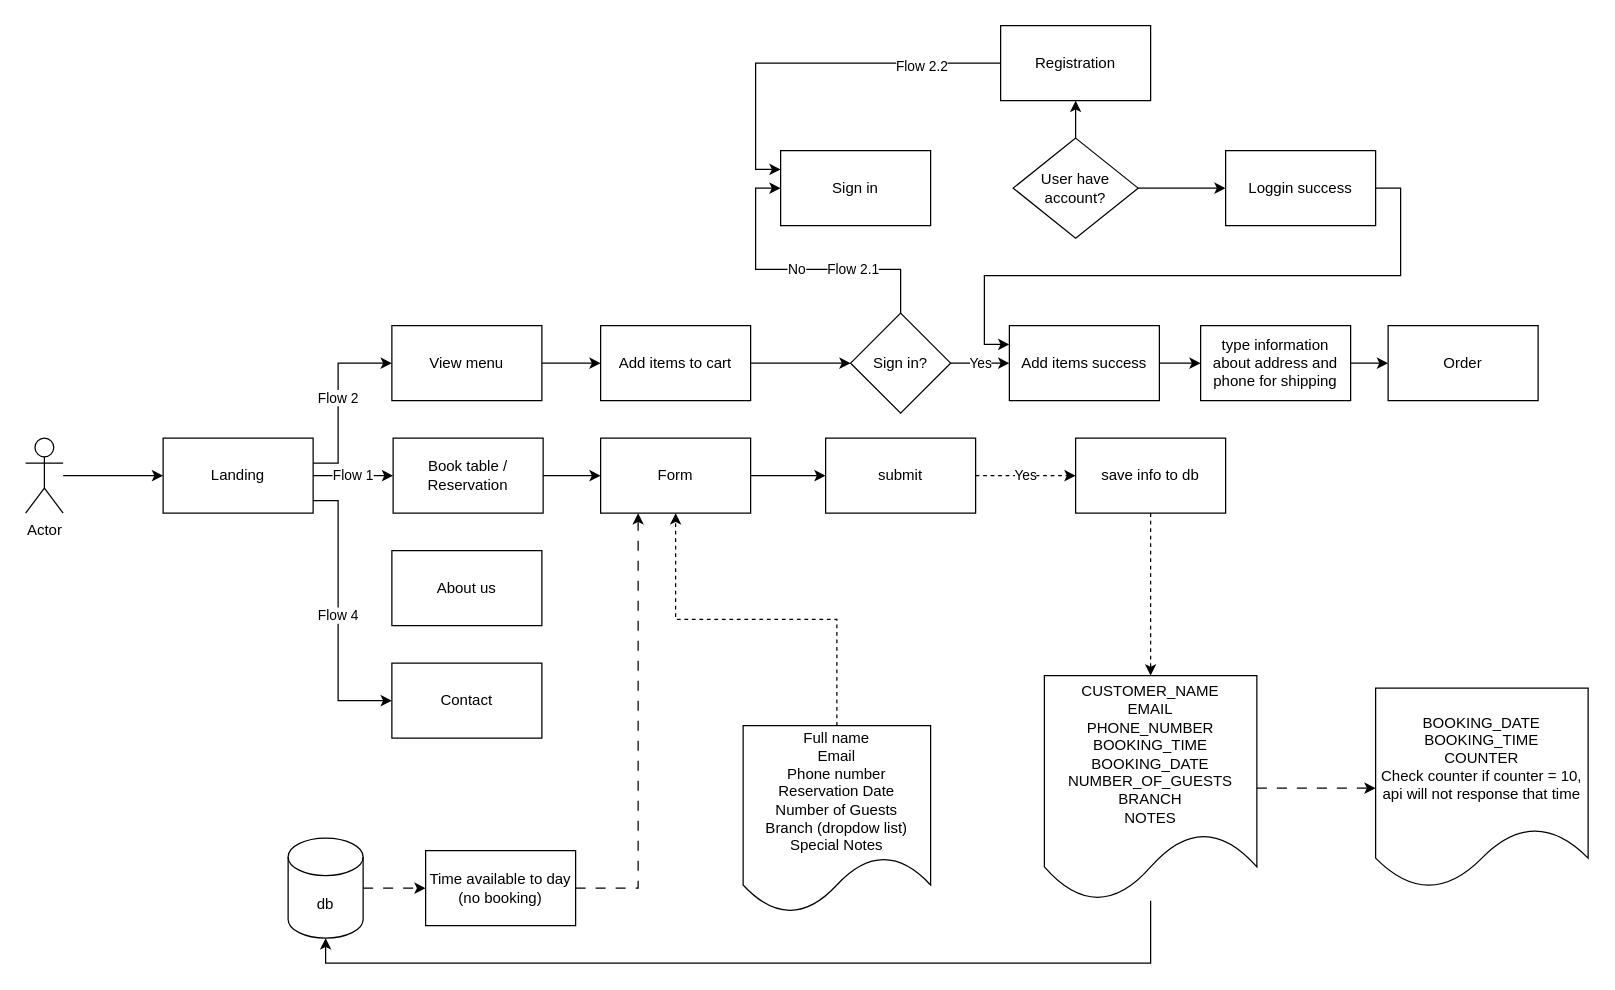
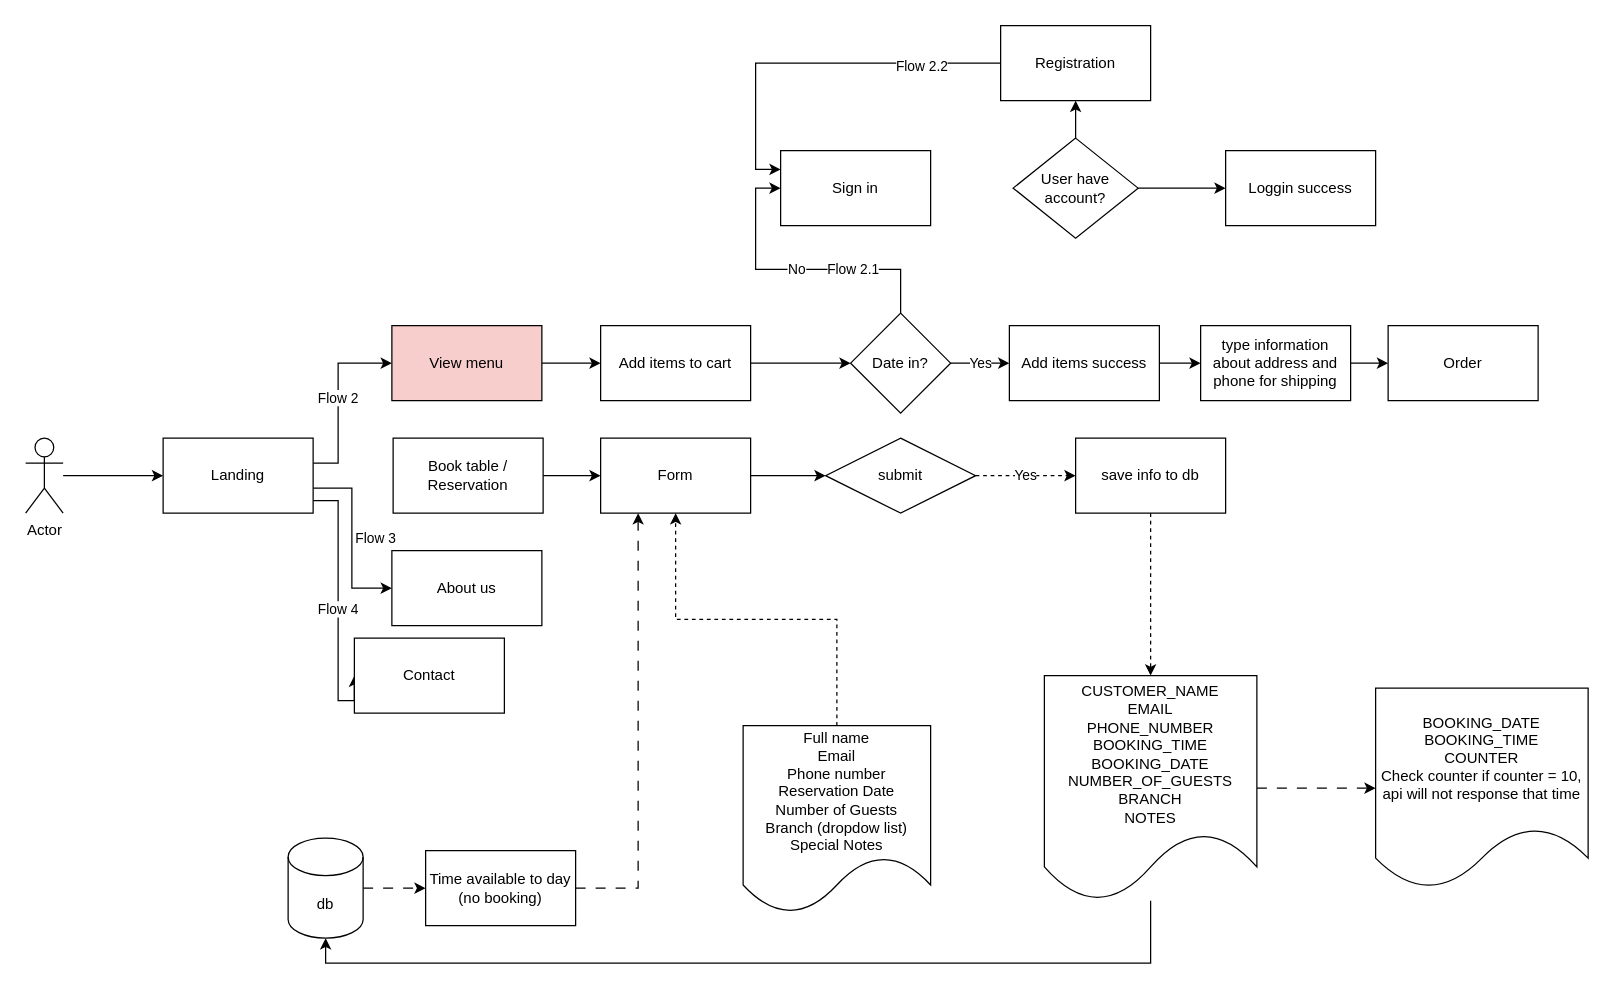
edge "Loggin success" -> "Add items success": removed
node "View menu": fillcolor #ffffff -> #f8cecc
node "Sign in?": label "Sign in?" -> "Date in?"
edge "Landing" -> "Book table / Reservation": removed, label "Flow 1"
node "submit": shape rectangle -> diamond
edge "Landing" -> "About us": added, label "Flow 3"
node "Contact": moved (467, 701) -> (429, 676)
